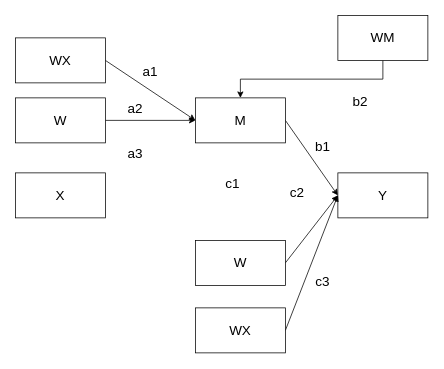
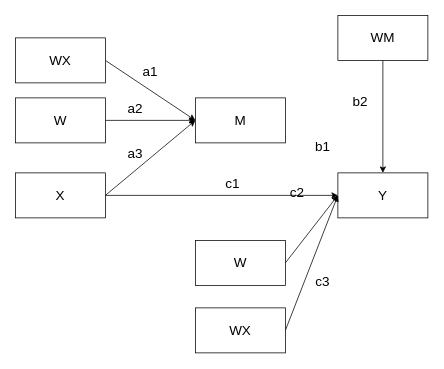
edge "WM" -> "M": now "WM" -> "Y"
edge "M" -> "Y": removed
edge "X" -> "M": added
edge "X" -> "Y": added
